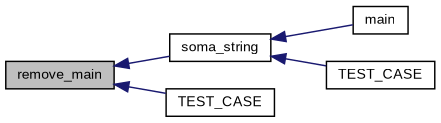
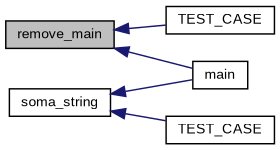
edge "soma_string" -> "remove_main": now "main" -> "remove_main"
